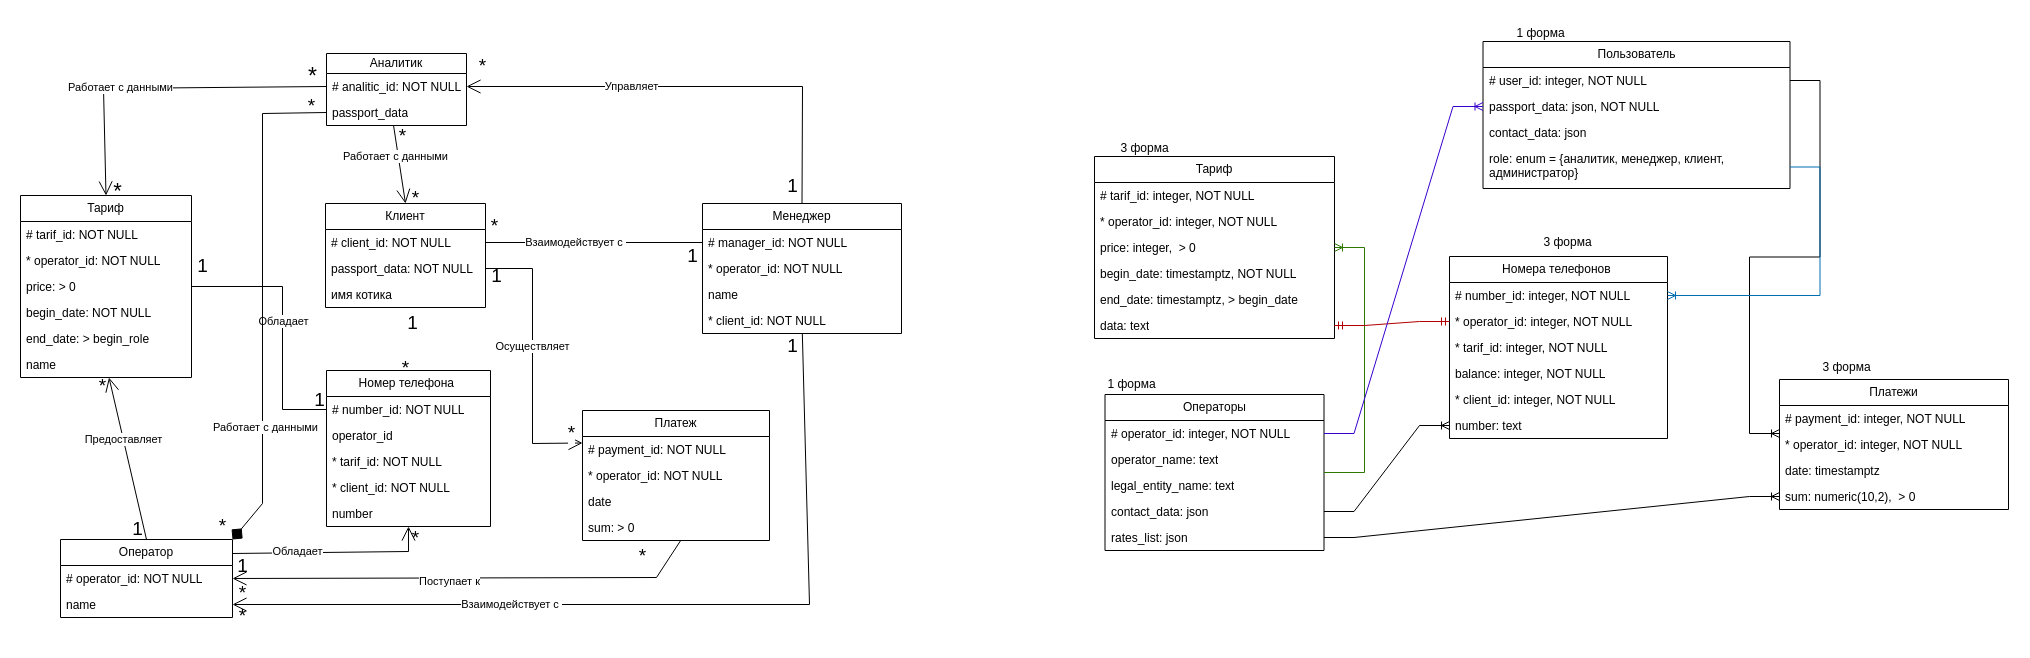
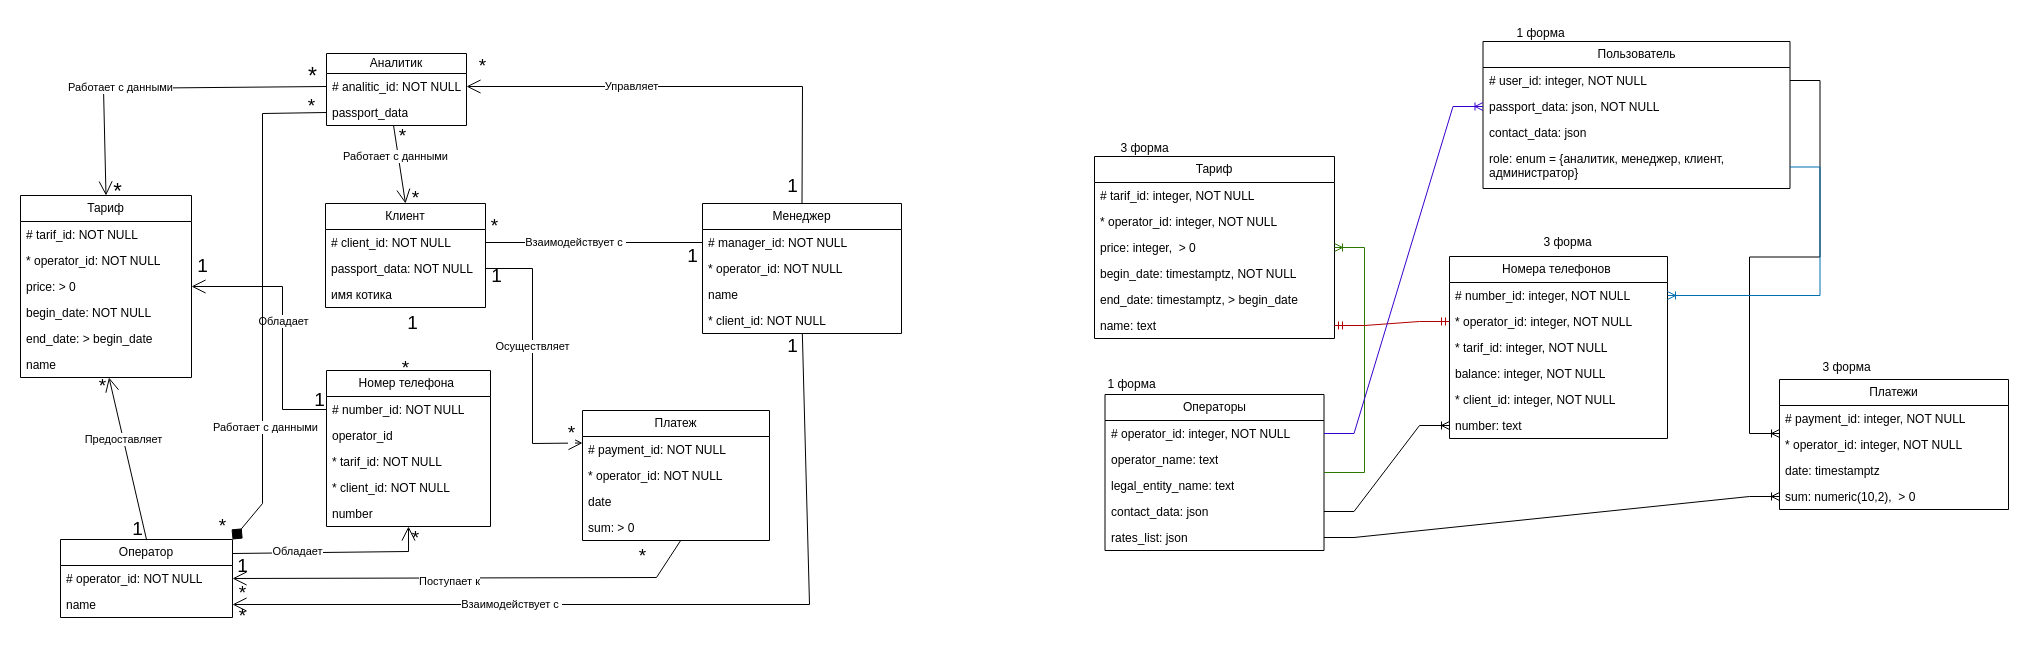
edge "price: > 0" -- "# number_id: NOT NULL": arrowhead none -> open
node "data: text": label "data: text" -> "name: text"
node "end_date: > begin_role": label "end_date: > begin_role" -> "end_date: > begin_date"
